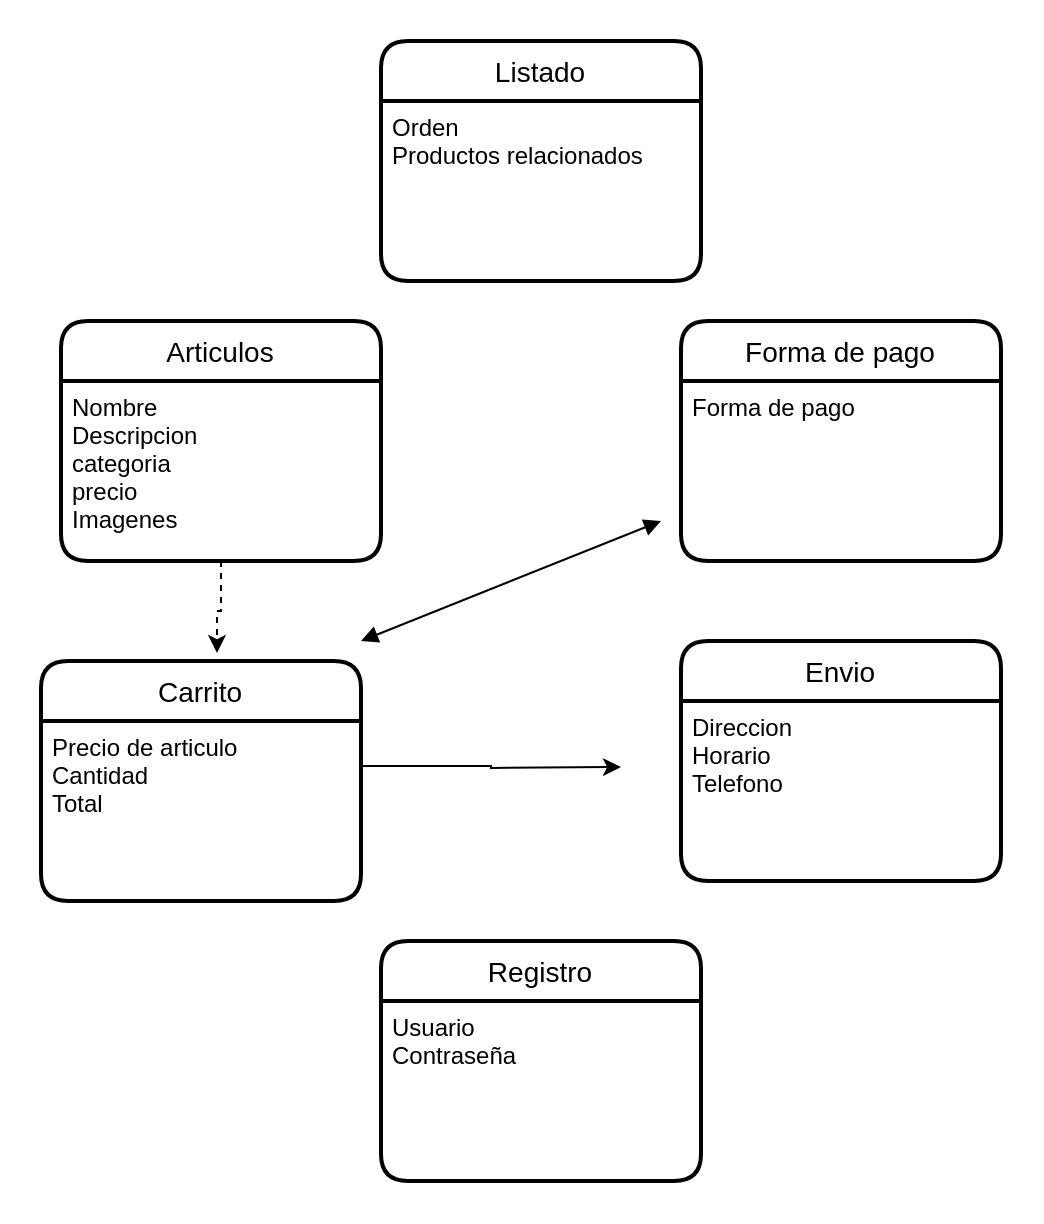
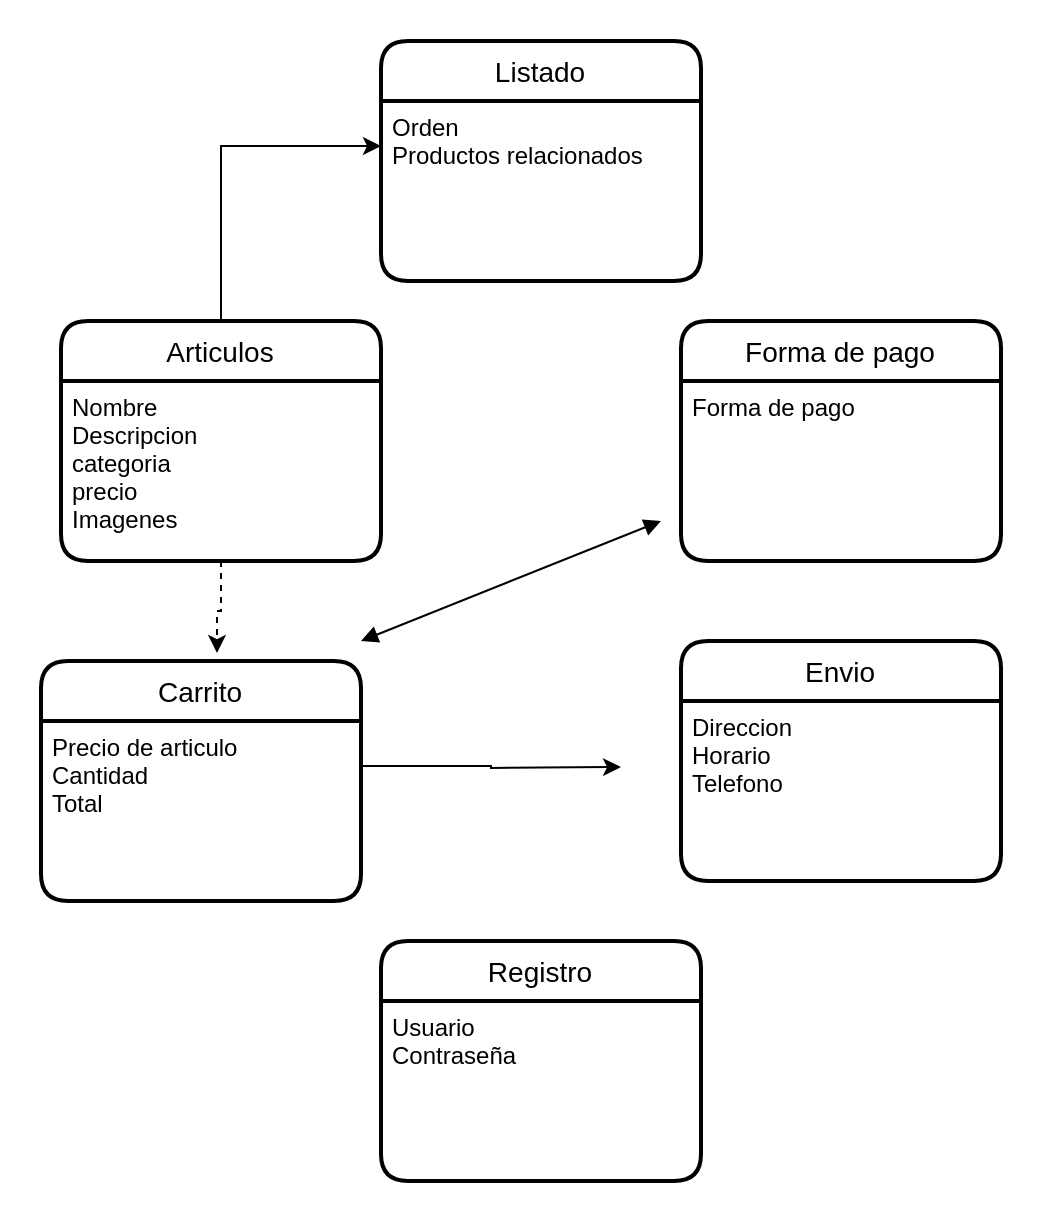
edge "Articulos" -> "Orden Productos relacionados": added
